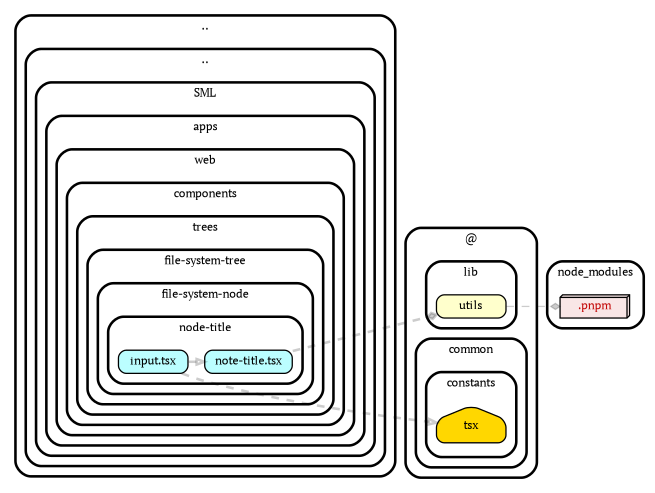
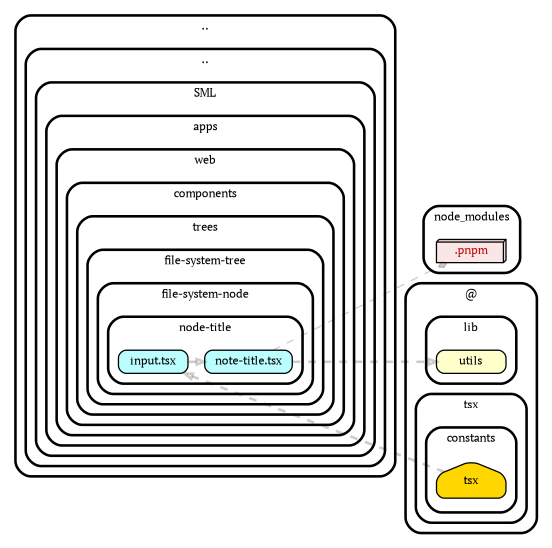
edge "utils" -> ".pnpm": now "note-title.tsx" -> ".pnpm"
edge "note-title.tsx" -> "utils": arrowhead diamond -> onormal
cluster "common": label "common" -> "tsx"
edge "input.tsx" -> "tsx": reversed
